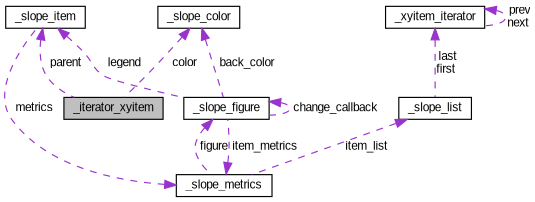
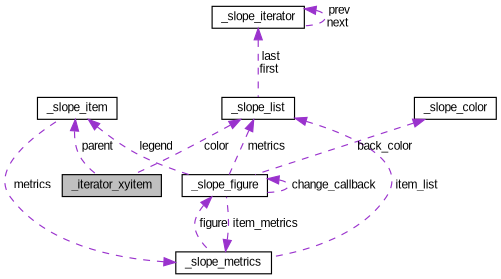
node "_xyitem_iterator": label "_xyitem_iterator" -> "_slope_iterator"
edge "_iterator_xyitem" -> "_slope_color": now "_iterator_xyitem" -> "_slope_list"
edge "_slope_figure" -> "_slope_list": added, label "metrics"
